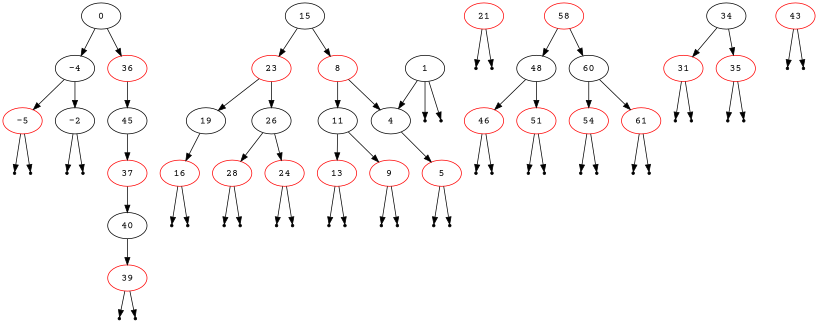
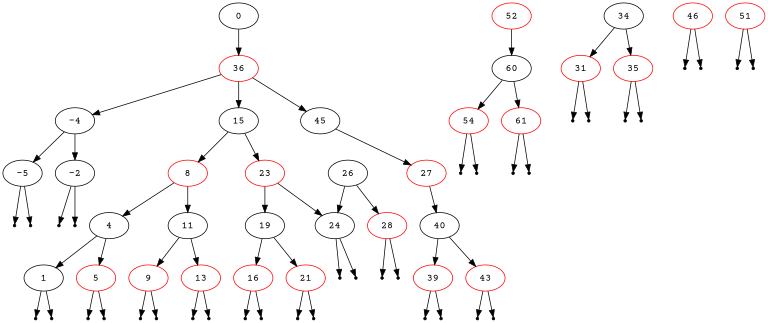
node "58": label "58" -> "52"
edge "0" -> "-4": now "36" -> "-4"
node "48": removed
edge "36" -> "15": added
edge "23" -> "26": now "23" -> "24"
edge "1" -> "4": reversed
node "-5": color red -> black
node "37": label "37" -> "27"
node "24": color red -> black
edge "19" -> "21": added
edge "40" -> "43": added
